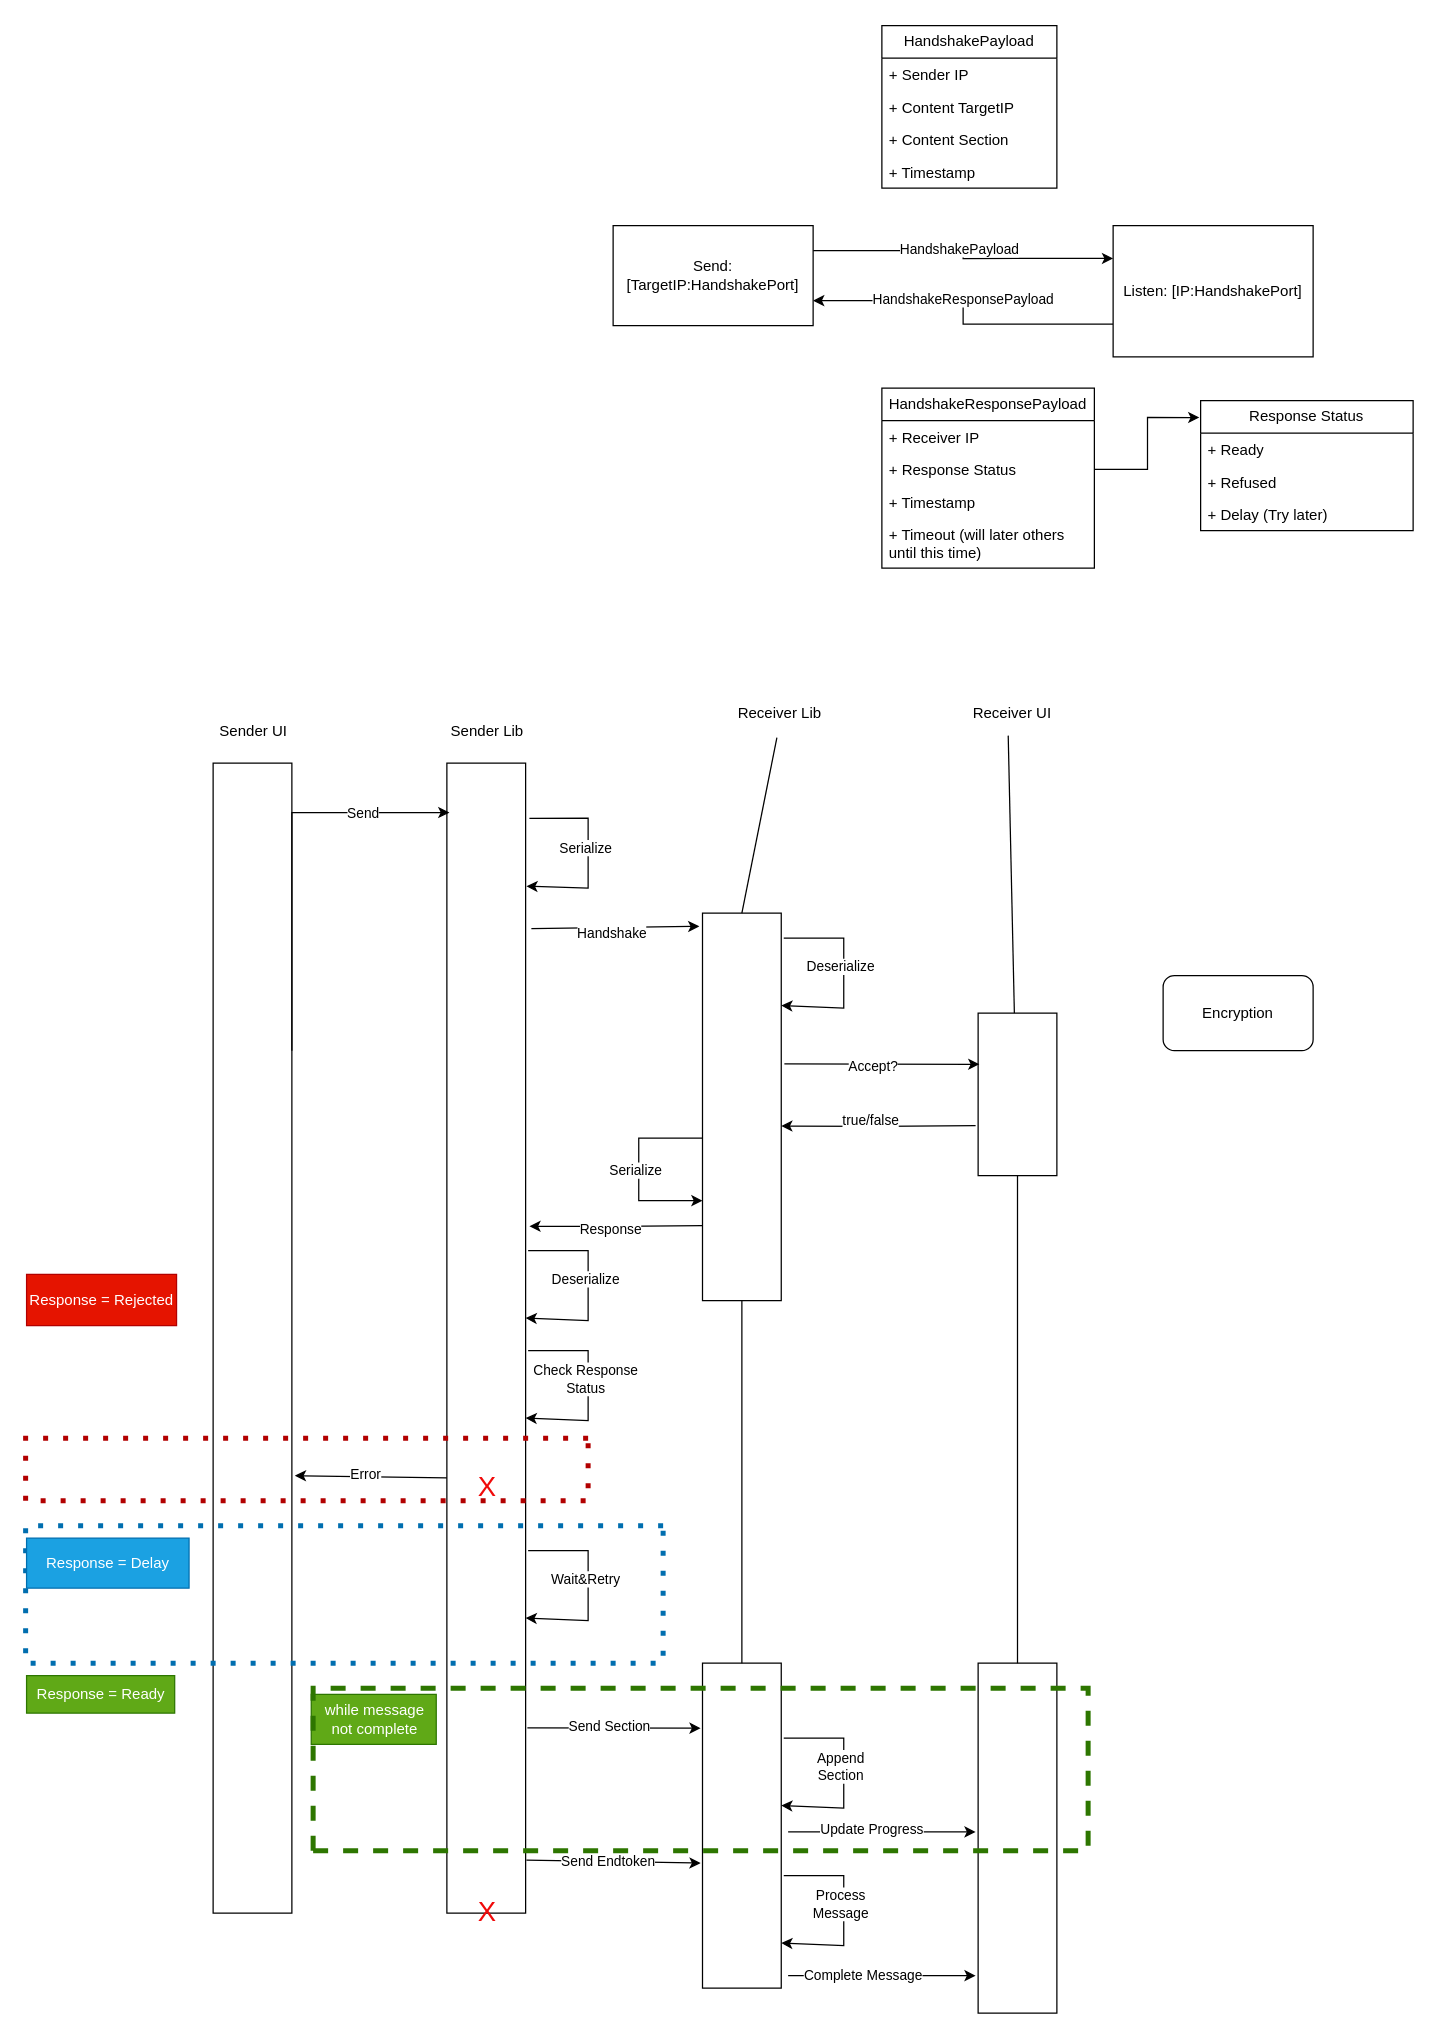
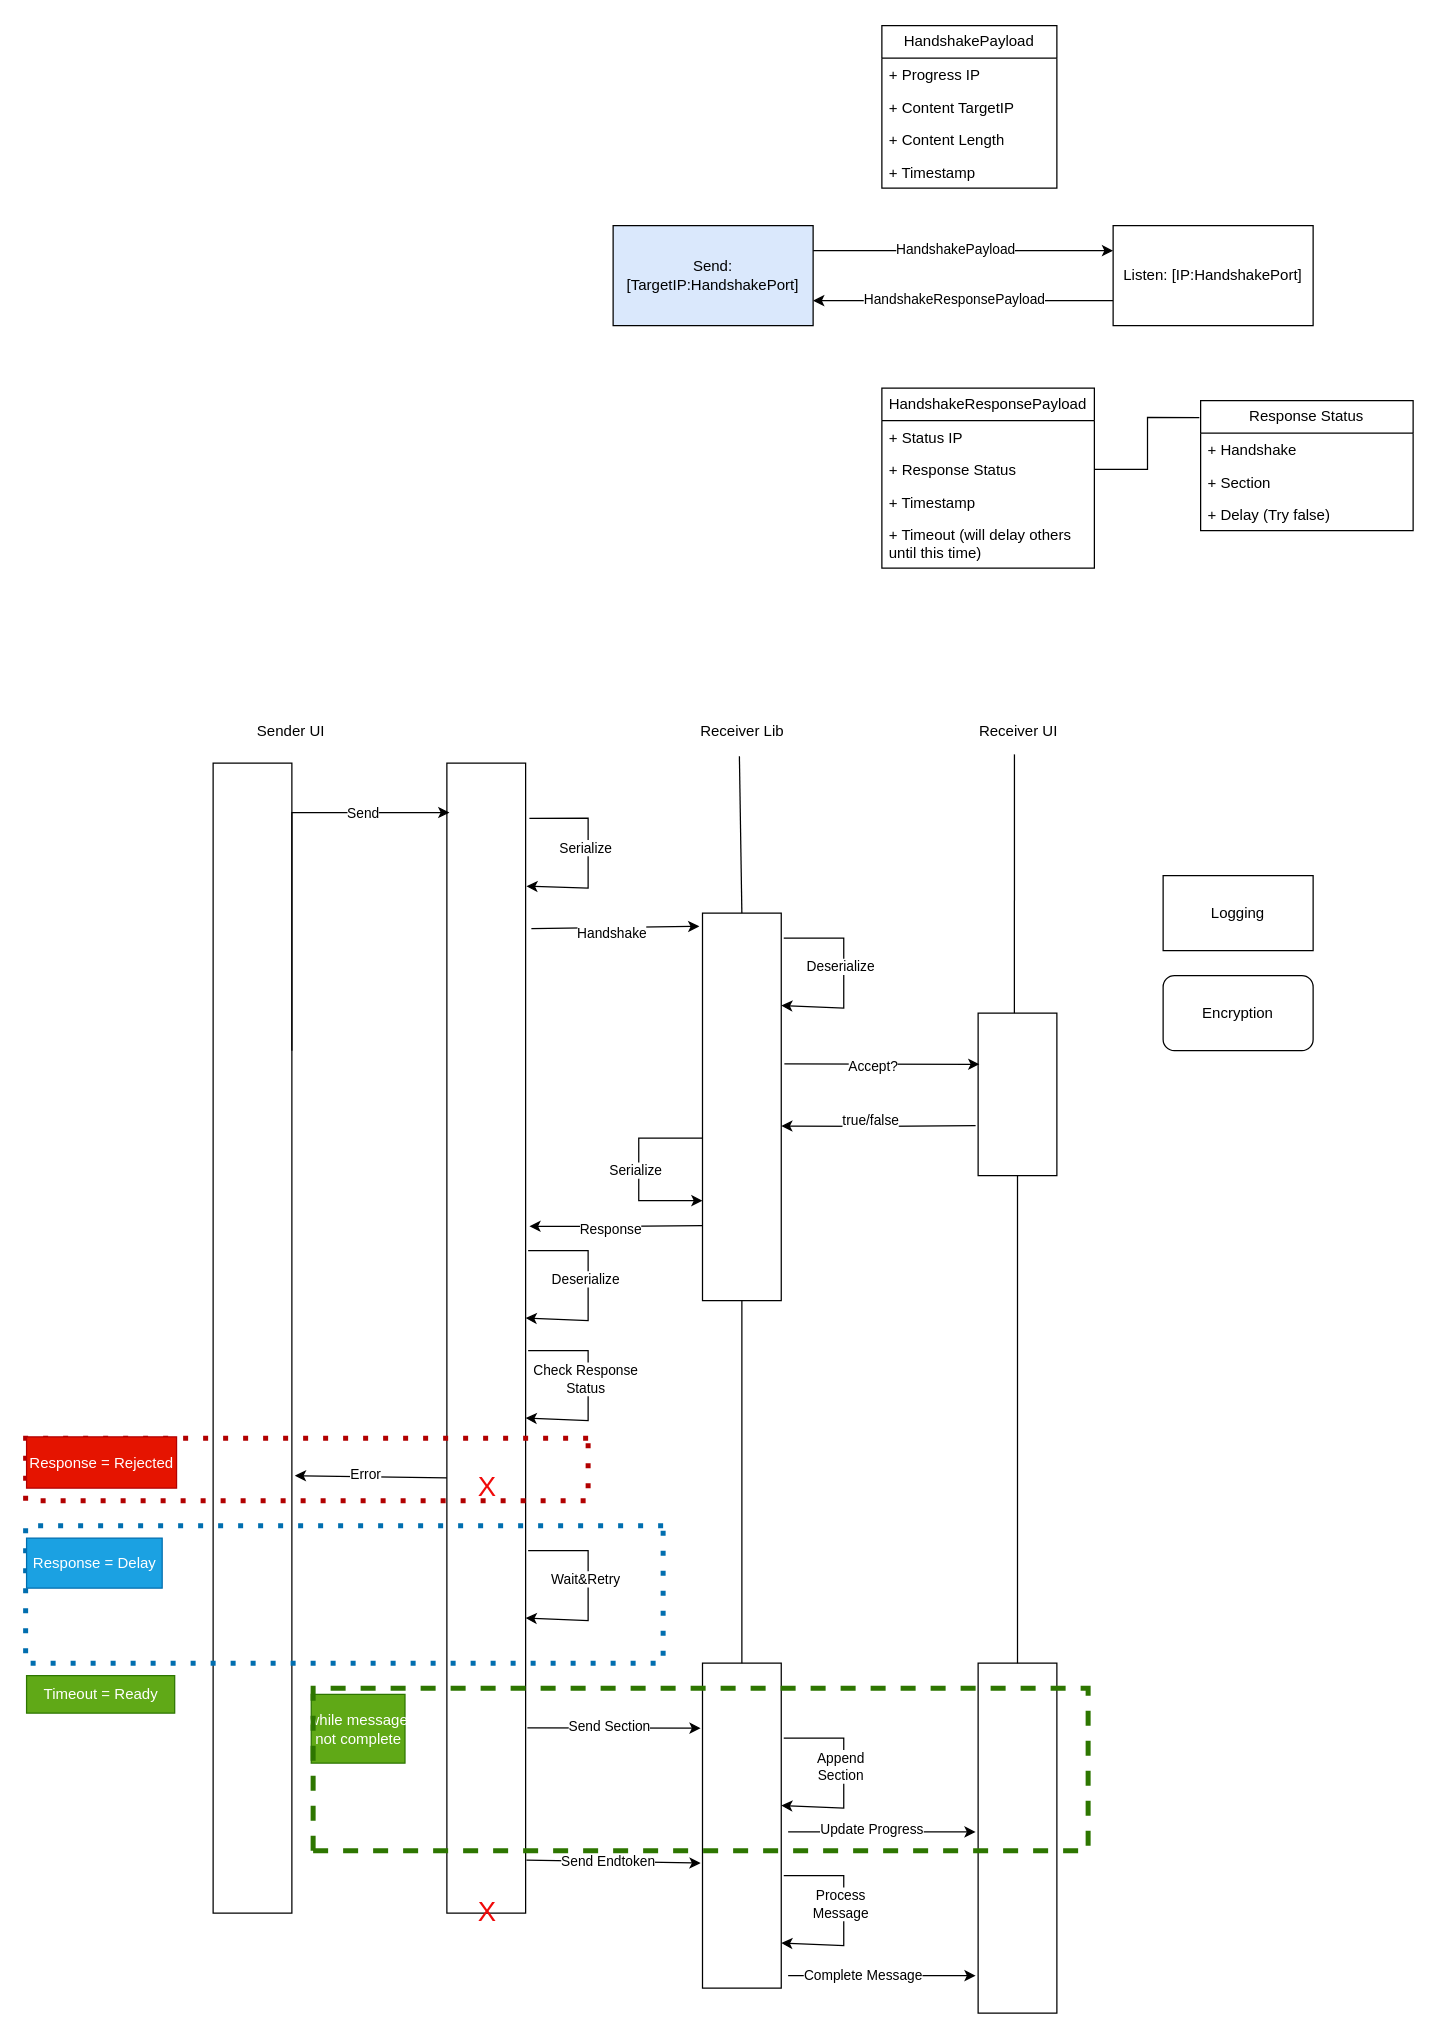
node "+ Sender IP": label "+ Sender IP" -> "+ Progress IP"
node "+ Content Section": label "+ Content Section" -> "+ Content Length"
node "Send: [TargetIP:HandshakePort]": fillcolor #ffffff -> #dae8fc
node "Listen: [IP:HandshakePort]": size 200x131 -> 200x100
edge "+ Response Status" -> "Response Status": arrowhead classic -> none
node "+ Receiver IP": label "+ Receiver IP" -> "+ Status IP"
node "+ Ready": label "+ Ready" -> "+ Handshake"
node "+ Refused": label "+ Refused" -> "+ Section"
node "+ Delay (Try later)": label "+ Delay (Try later)" -> "+ Delay (Try false)"
node "+ Timeout (will later others until this time)": label "+ Timeout (will later others until this time)" -> "+ Timeout (will delay others until this time)"
node "Receiver Lib": moved (779, 713) -> (742, 732)
node "Receiver UI": moved (1011, 713) -> (1018, 732)
node "Sender UI": moved (253, 732) -> (290, 732)
node "Sender Lib": removed
node "Logging": added
node "Response = Rejected": moved (102, 1300) -> (102, 1463)
node "Response = Delay": size 163x50 -> 136x50
node "Response = Ready": label "Response = Ready" -> "Timeout = Ready"
node "while message not complete": size 125x50 -> 94x69
